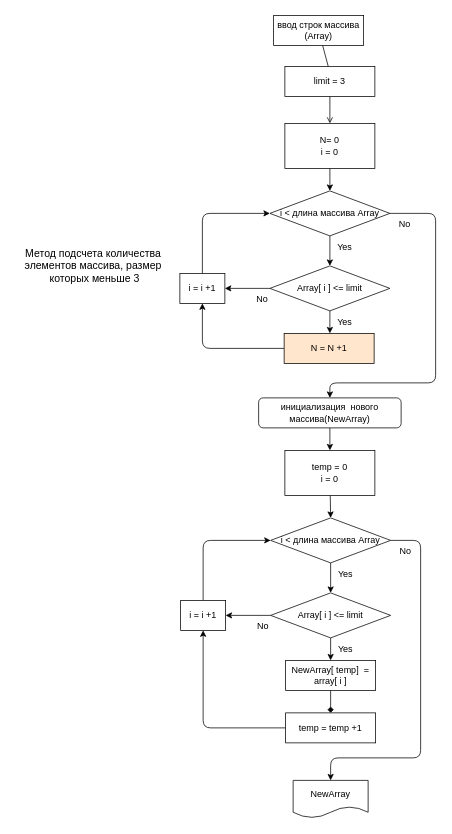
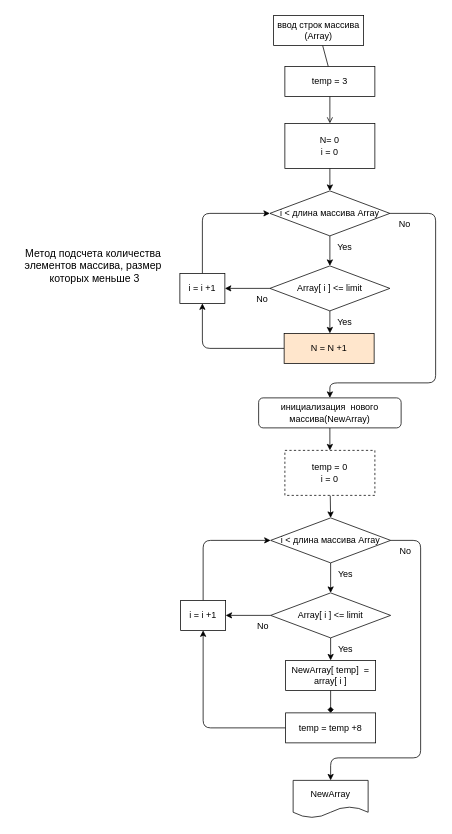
node "limit = 3": label "limit = 3" -> "temp = 3"
node "temp = 0 i = 0": style solid -> dashed
node "temp = temp +1": label "temp = temp +1" -> "temp = temp +8"
